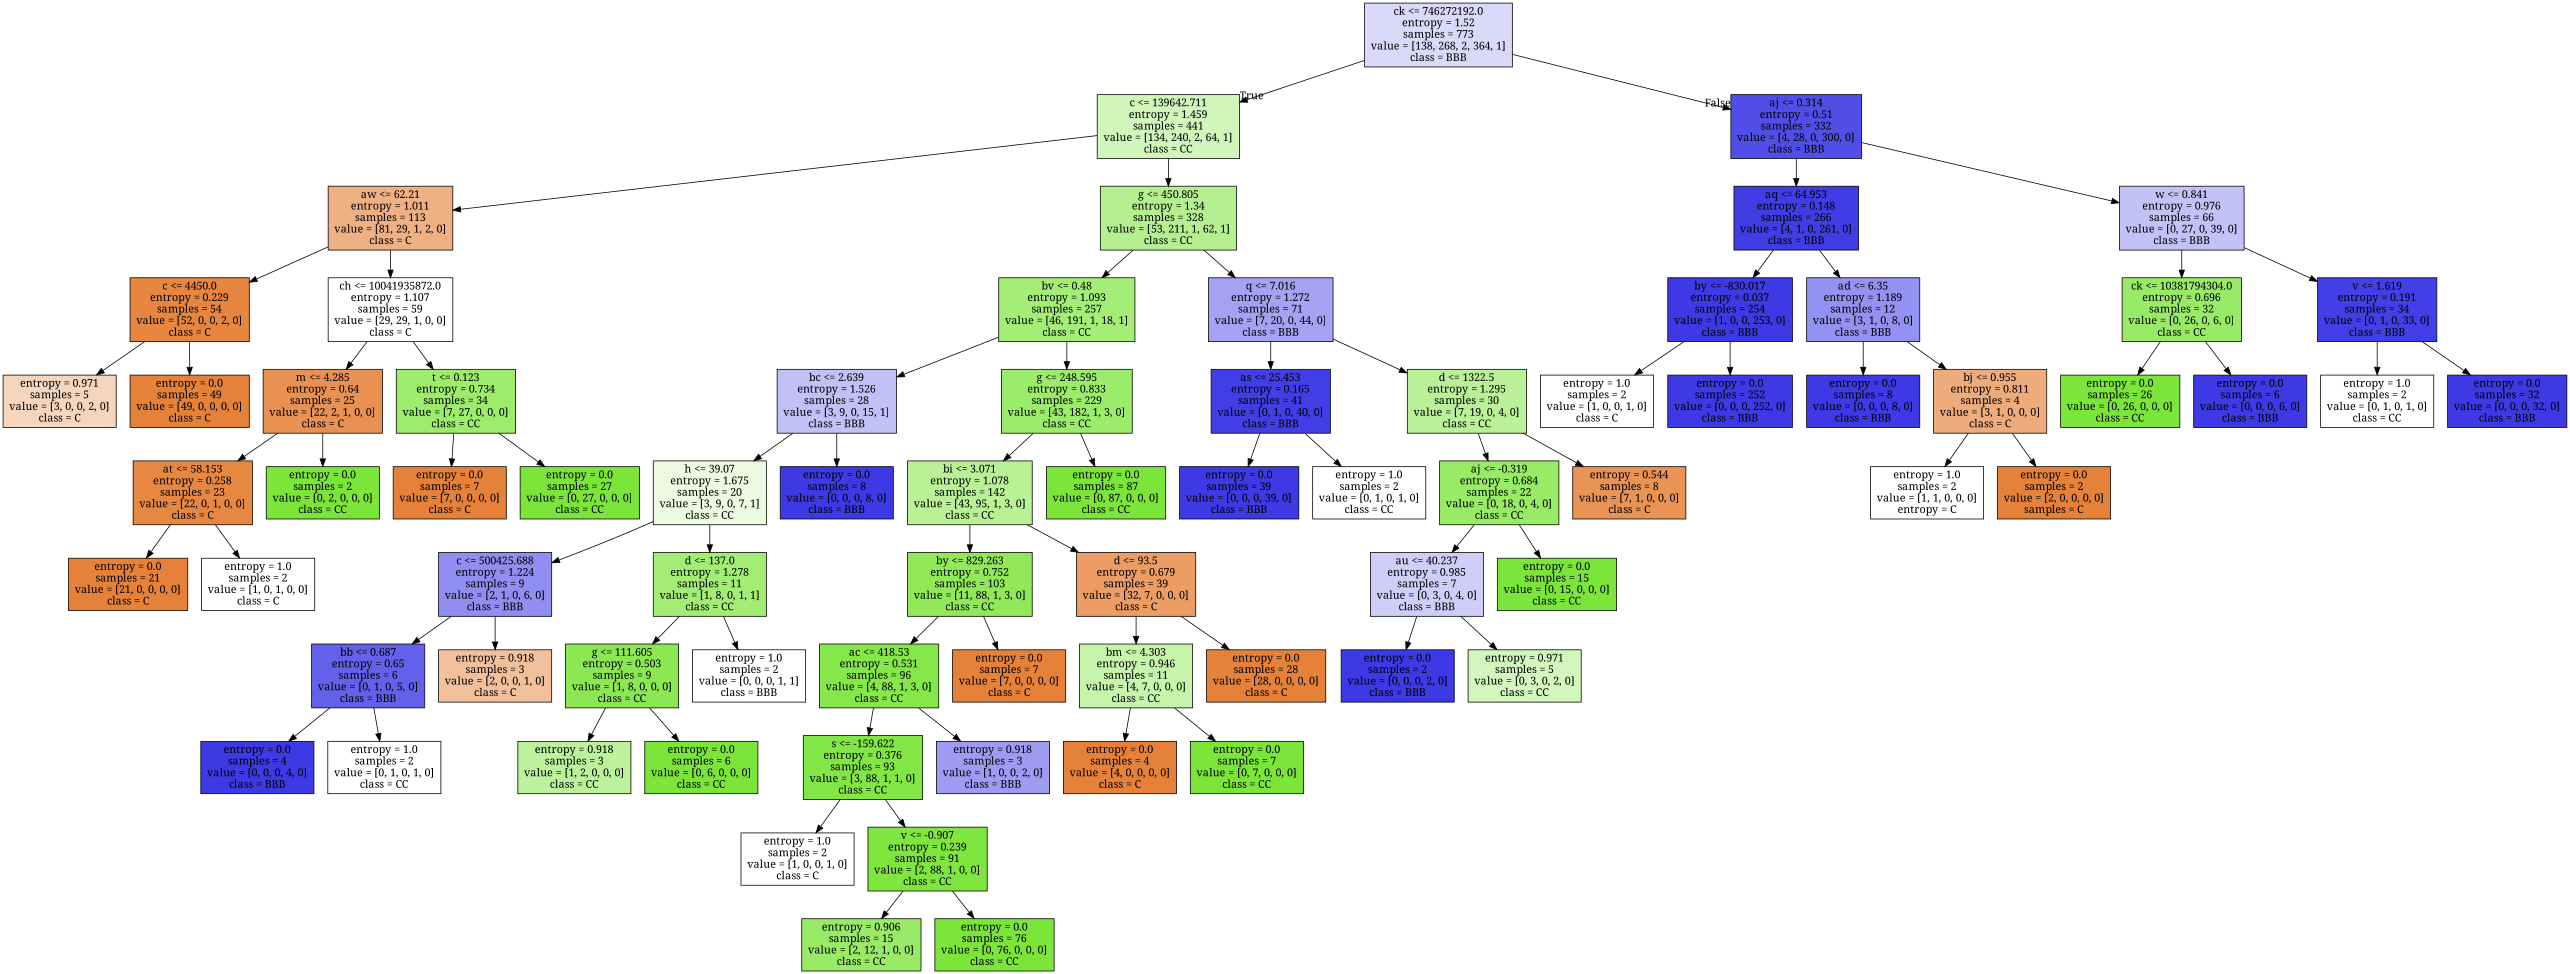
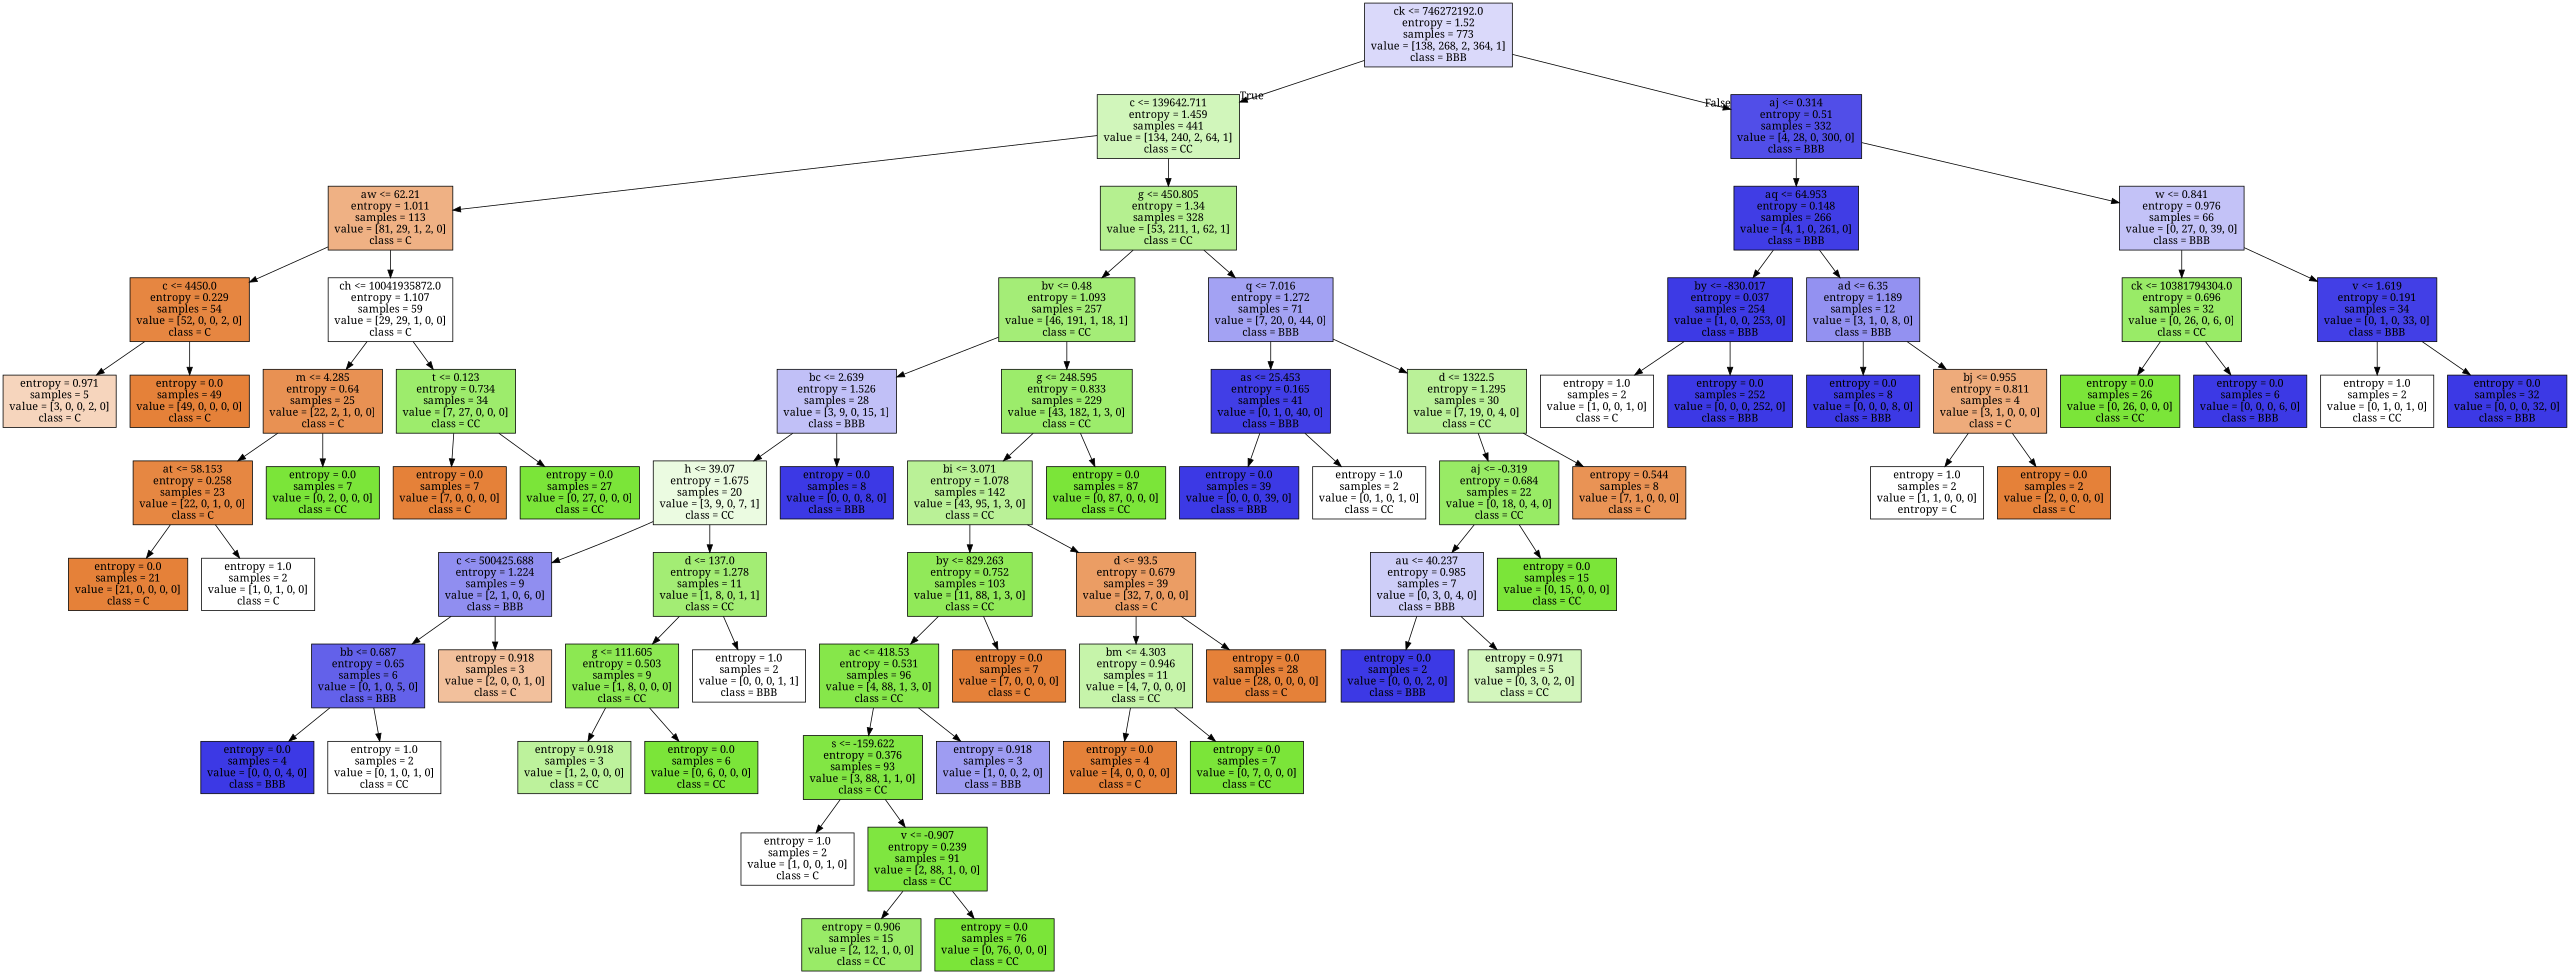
node "entropy = 0.0 samples = 2 value = [0, 2, 0, 0, 0] class = CC": label "entropy = 0.0 samples = 2 value = [0, 2, 0, 0, 0] class = CC" -> "entropy = 0.0 samples = 7 value = [0, 2, 0, 0, 0] class = CC"
node "entropy = 0.0 samples = 2 value = [2, 0, 0, 0, 0] samples = C": label "entropy = 0.0 samples = 2 value = [2, 0, 0, 0, 0] samples = C" -> "entropy = 0.0 samples = 2 value = [2, 0, 0, 0, 0] class = C"
